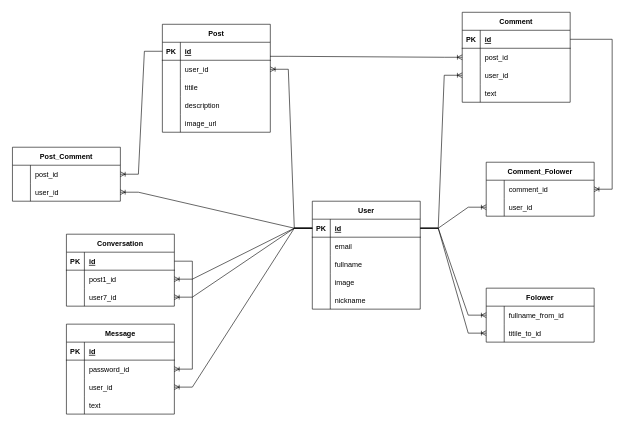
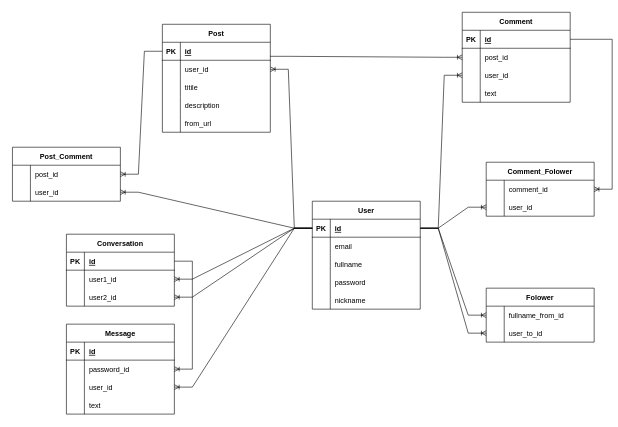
node "image_url": label "image_url" -> "from_url"
node "post1_id": label "post1_id" -> "user1_id"
node "image": label "image" -> "password"
node "user7_id": label "user7_id" -> "user2_id"
node "titile_to_id": label "titile_to_id" -> "user_to_id"
